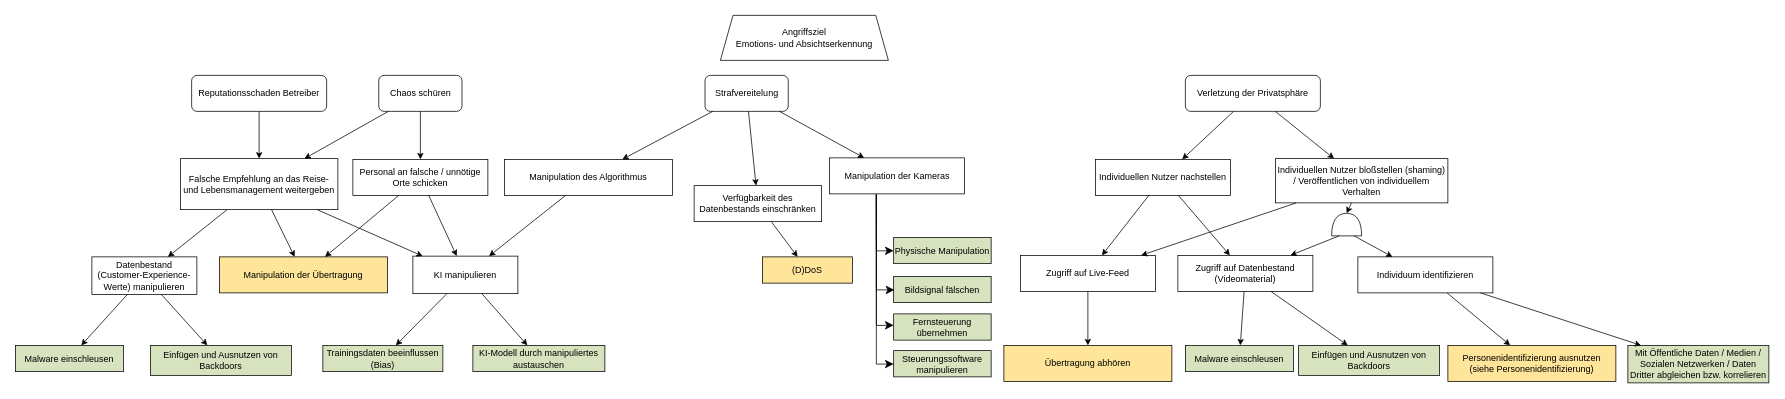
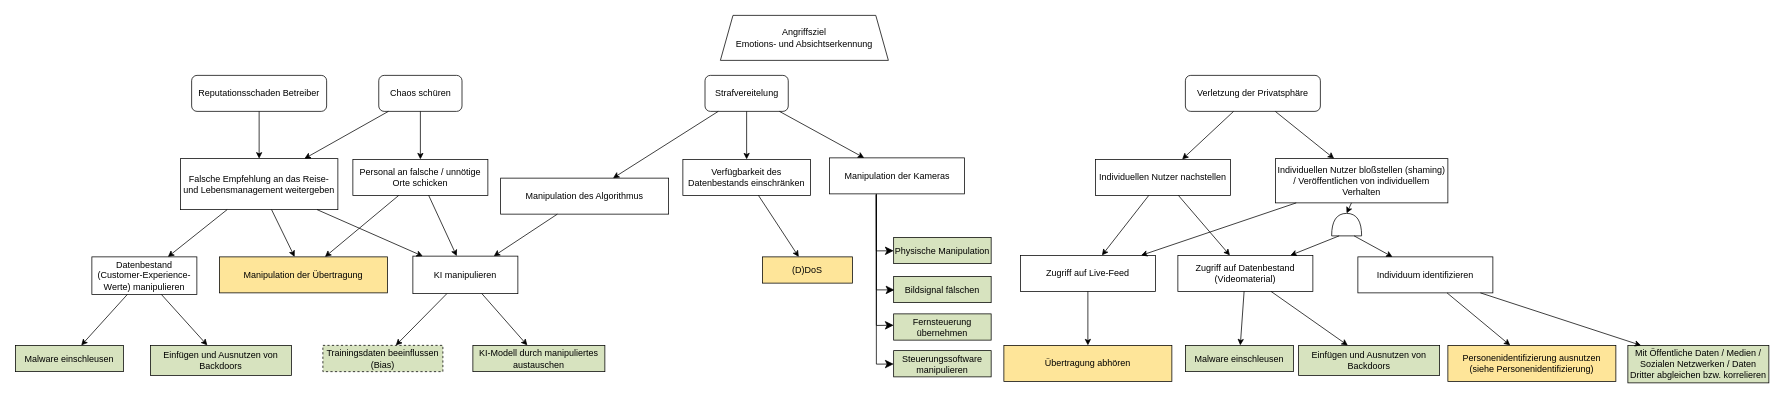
node "Manipulation des Algorithmus": moved (588, 177) -> (585, 196)
node "Verfügbarkeit des Datenbestands einschränken": moved (758, 204) -> (747, 177)
node "Trainingsdaten beeinflussen (Bias)": style solid -> dashed
